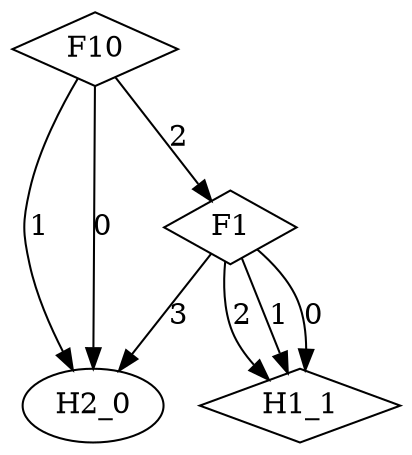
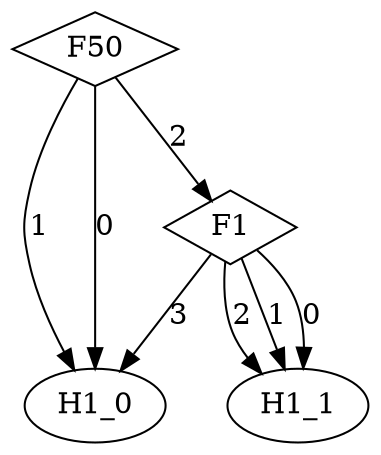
node "F10": label "F10" -> "F50"
node "H2_0": label "H2_0" -> "H1_0"
node "H1_1": shape diamond -> ellipse
